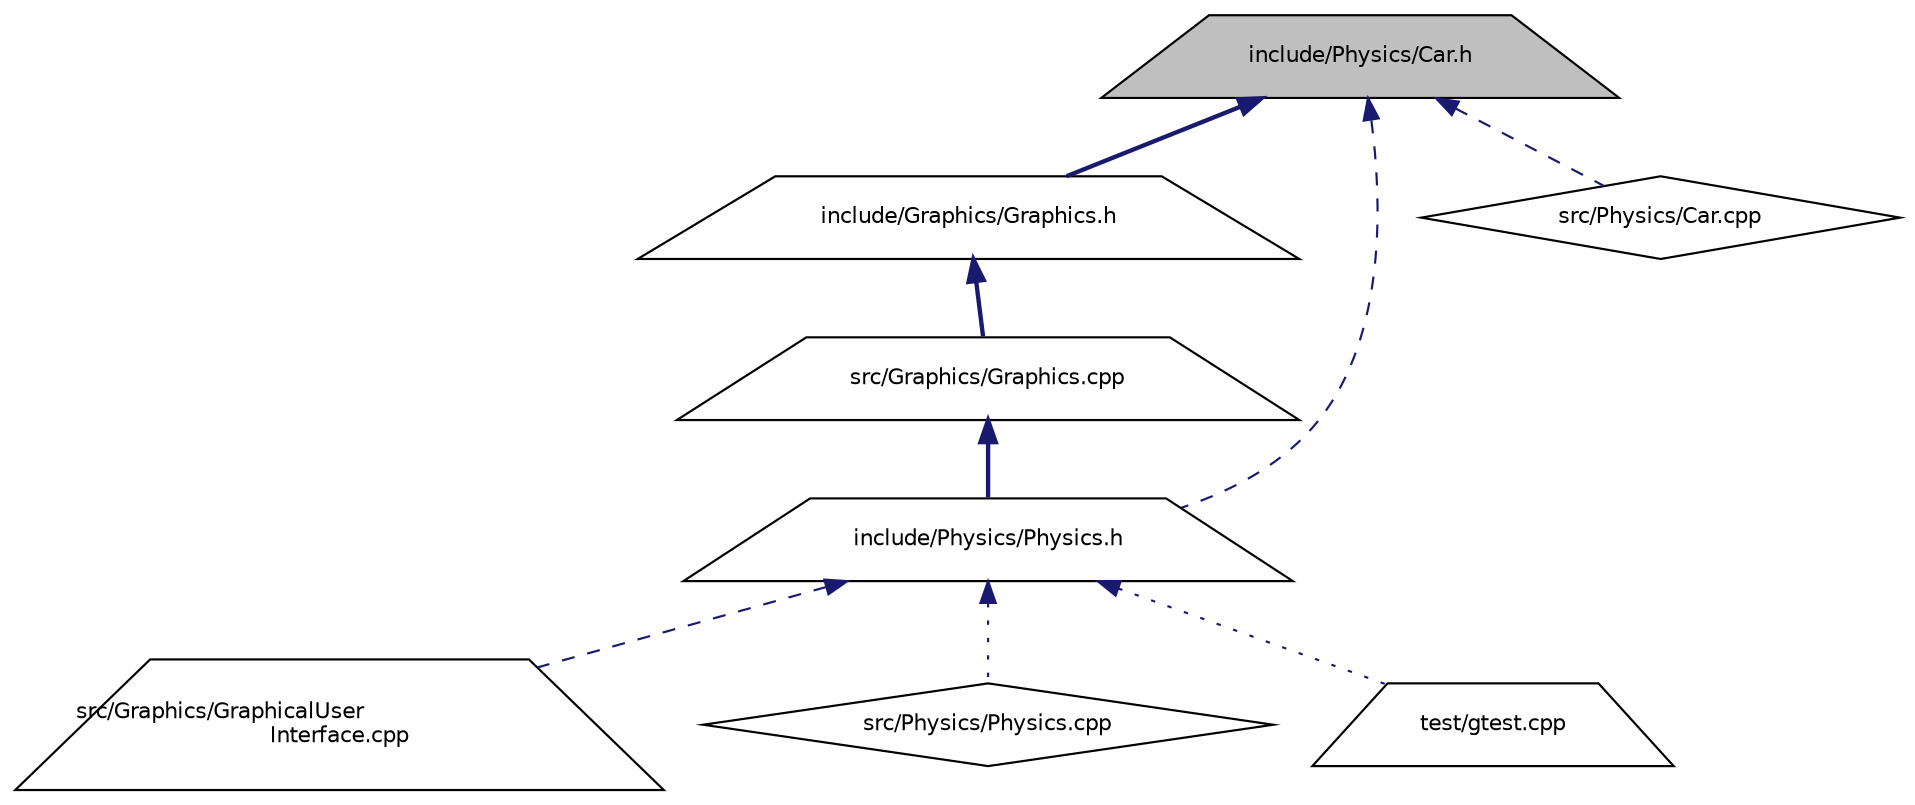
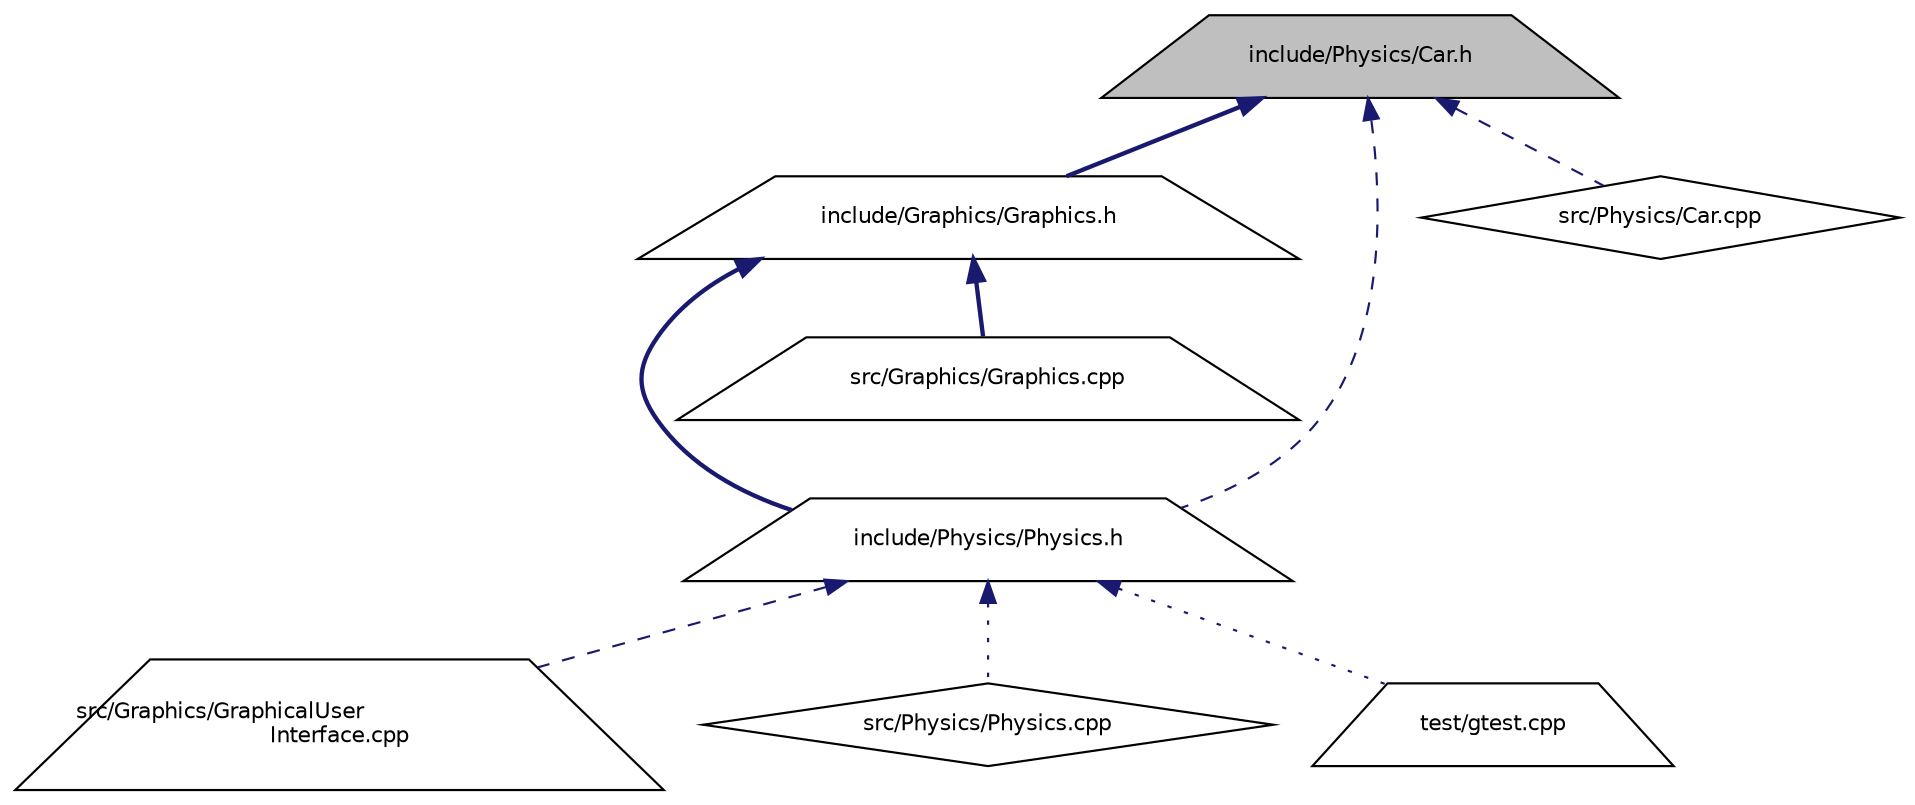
edge "include/Physics/Physics.h" -> "src/Graphics/Graphics.cpp": now "include/Physics/Physics.h" -> "include/Graphics/Graphics.h"
